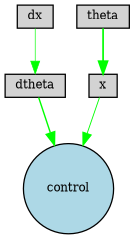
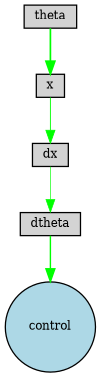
edge "x" -> "control": now "x" -> "dx"
